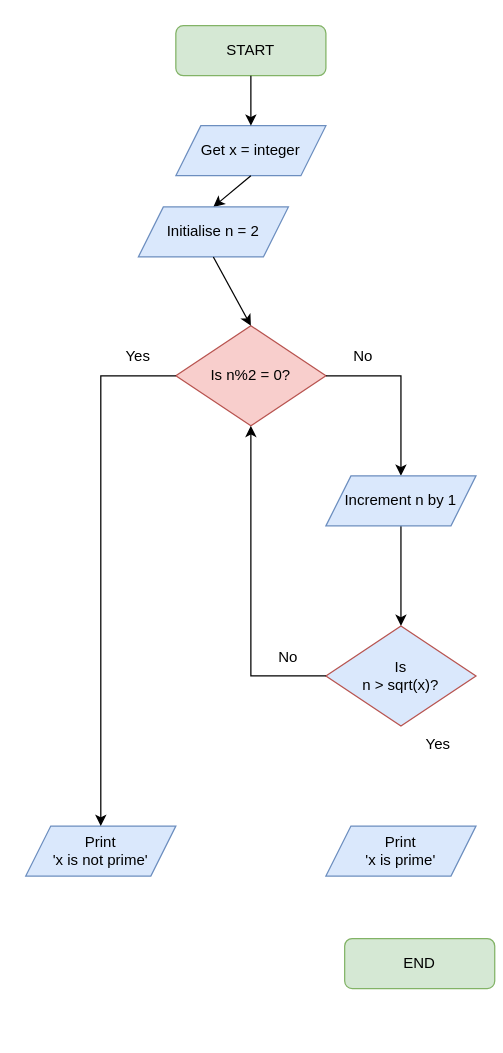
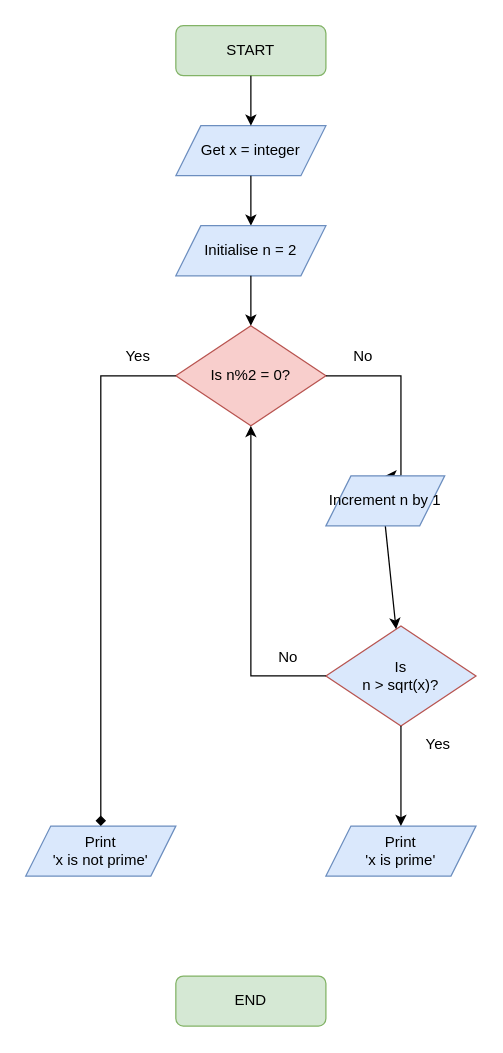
node "Initialise n = 2": moved (213, 232) -> (251, 251)
node "Increment n by 1": size 150x50 -> 119x50
edge "Is n > sqrt(x)?" -> "Print 'x is prime'": added
edge "Is n%2 = 0?" -> "Print 'x is not prime'": arrowhead classic -> diamond
node "END": moved (419, 963) -> (251, 1001)
